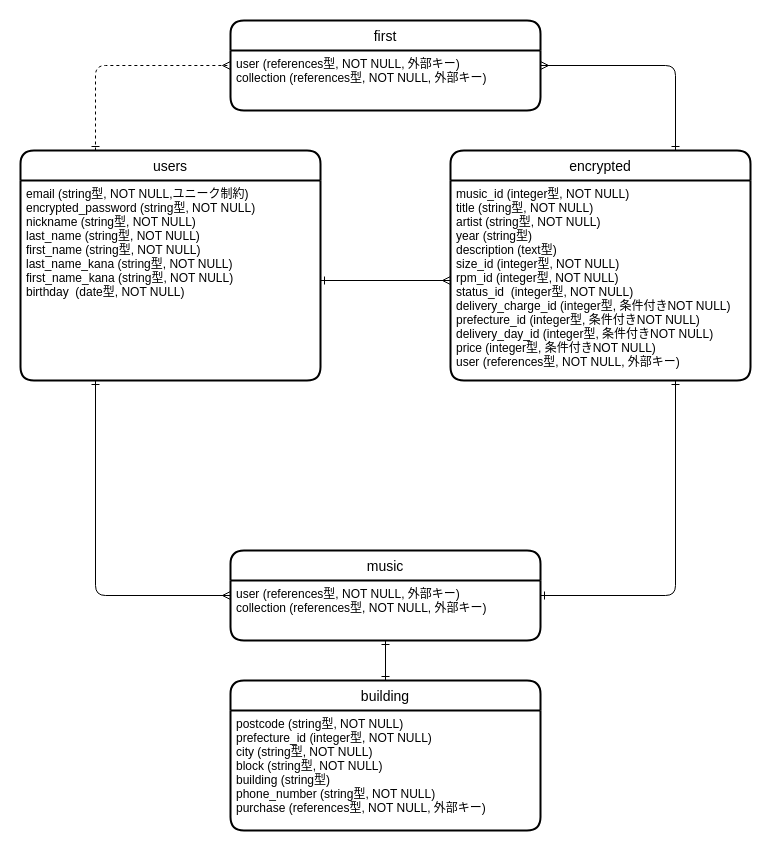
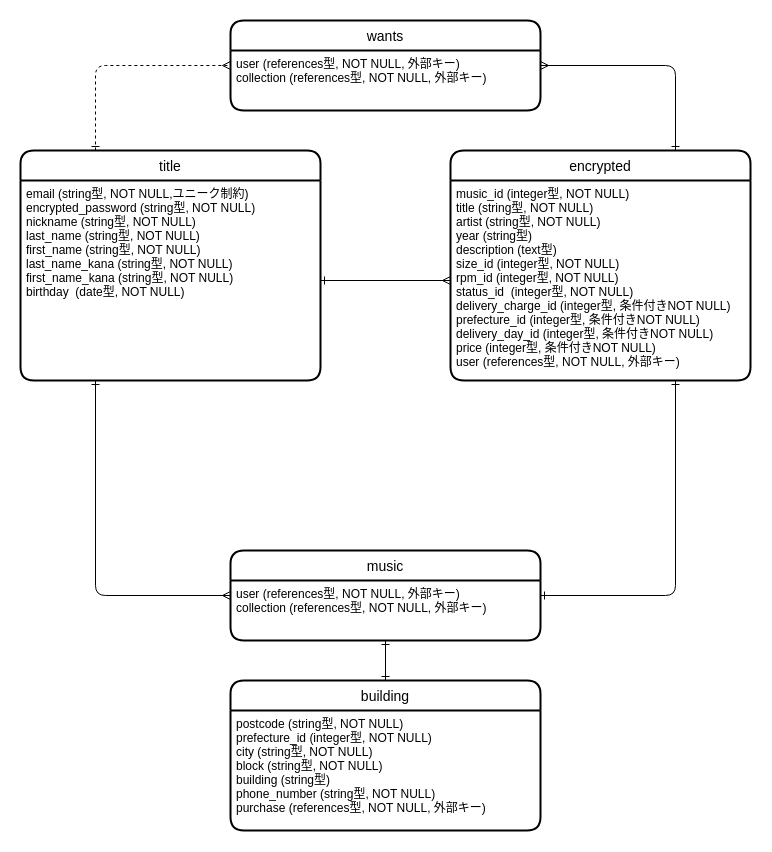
node "first": label "first" -> "wants"
node "users": label "users" -> "title"
